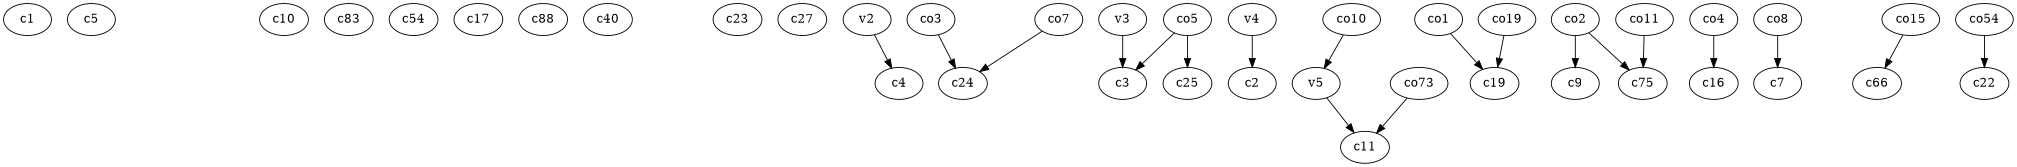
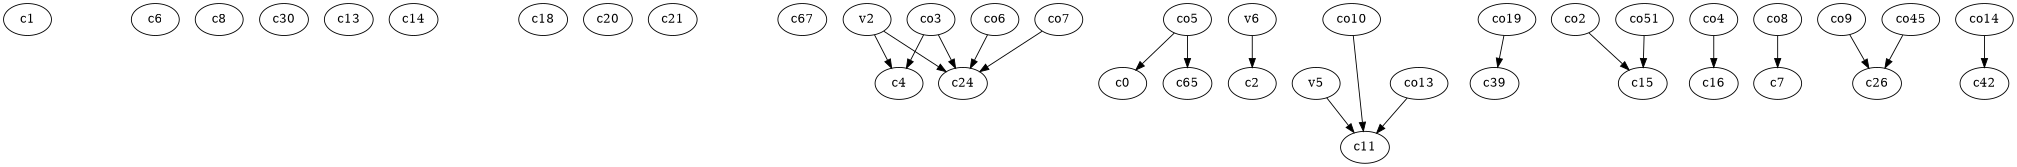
node "c5": removed
node "c6": added
node "c8": added
node "c10": label "c10" -> "c30"
node "c83": label "c83" -> "c13"
node "c54": label "c54" -> "c14"
node "c17": removed
node "c88": label "c88" -> "c18"
node "c40": label "c40" -> "c20"
node "c21": added
node "c23": removed
node "c27": label "c27" -> "c67"
node "co6": added
node "v3": removed
node "v4": label "v4" -> "v6"
node "co1": removed
node "co11": label "co11" -> "co51"
node "co9": added
node "co15": label "co15" -> "co45"
node "co54": label "co54" -> "co14"
edge "co3" -> "c4": added
edge "v2" -> "c24": added
edge "co10" -> "v5": now "co10" -> "c11"
node "c3": label "c3" -> "c0"
node "c25": label "c25" -> "c65"
node "co73": label "co73" -> "co13"
node "c19": label "c19" -> "c39"
node "c9": removed
node "c75": label "c75" -> "c15"
node "c66": label "c66" -> "c26"
node "c22": label "c22" -> "c42"
